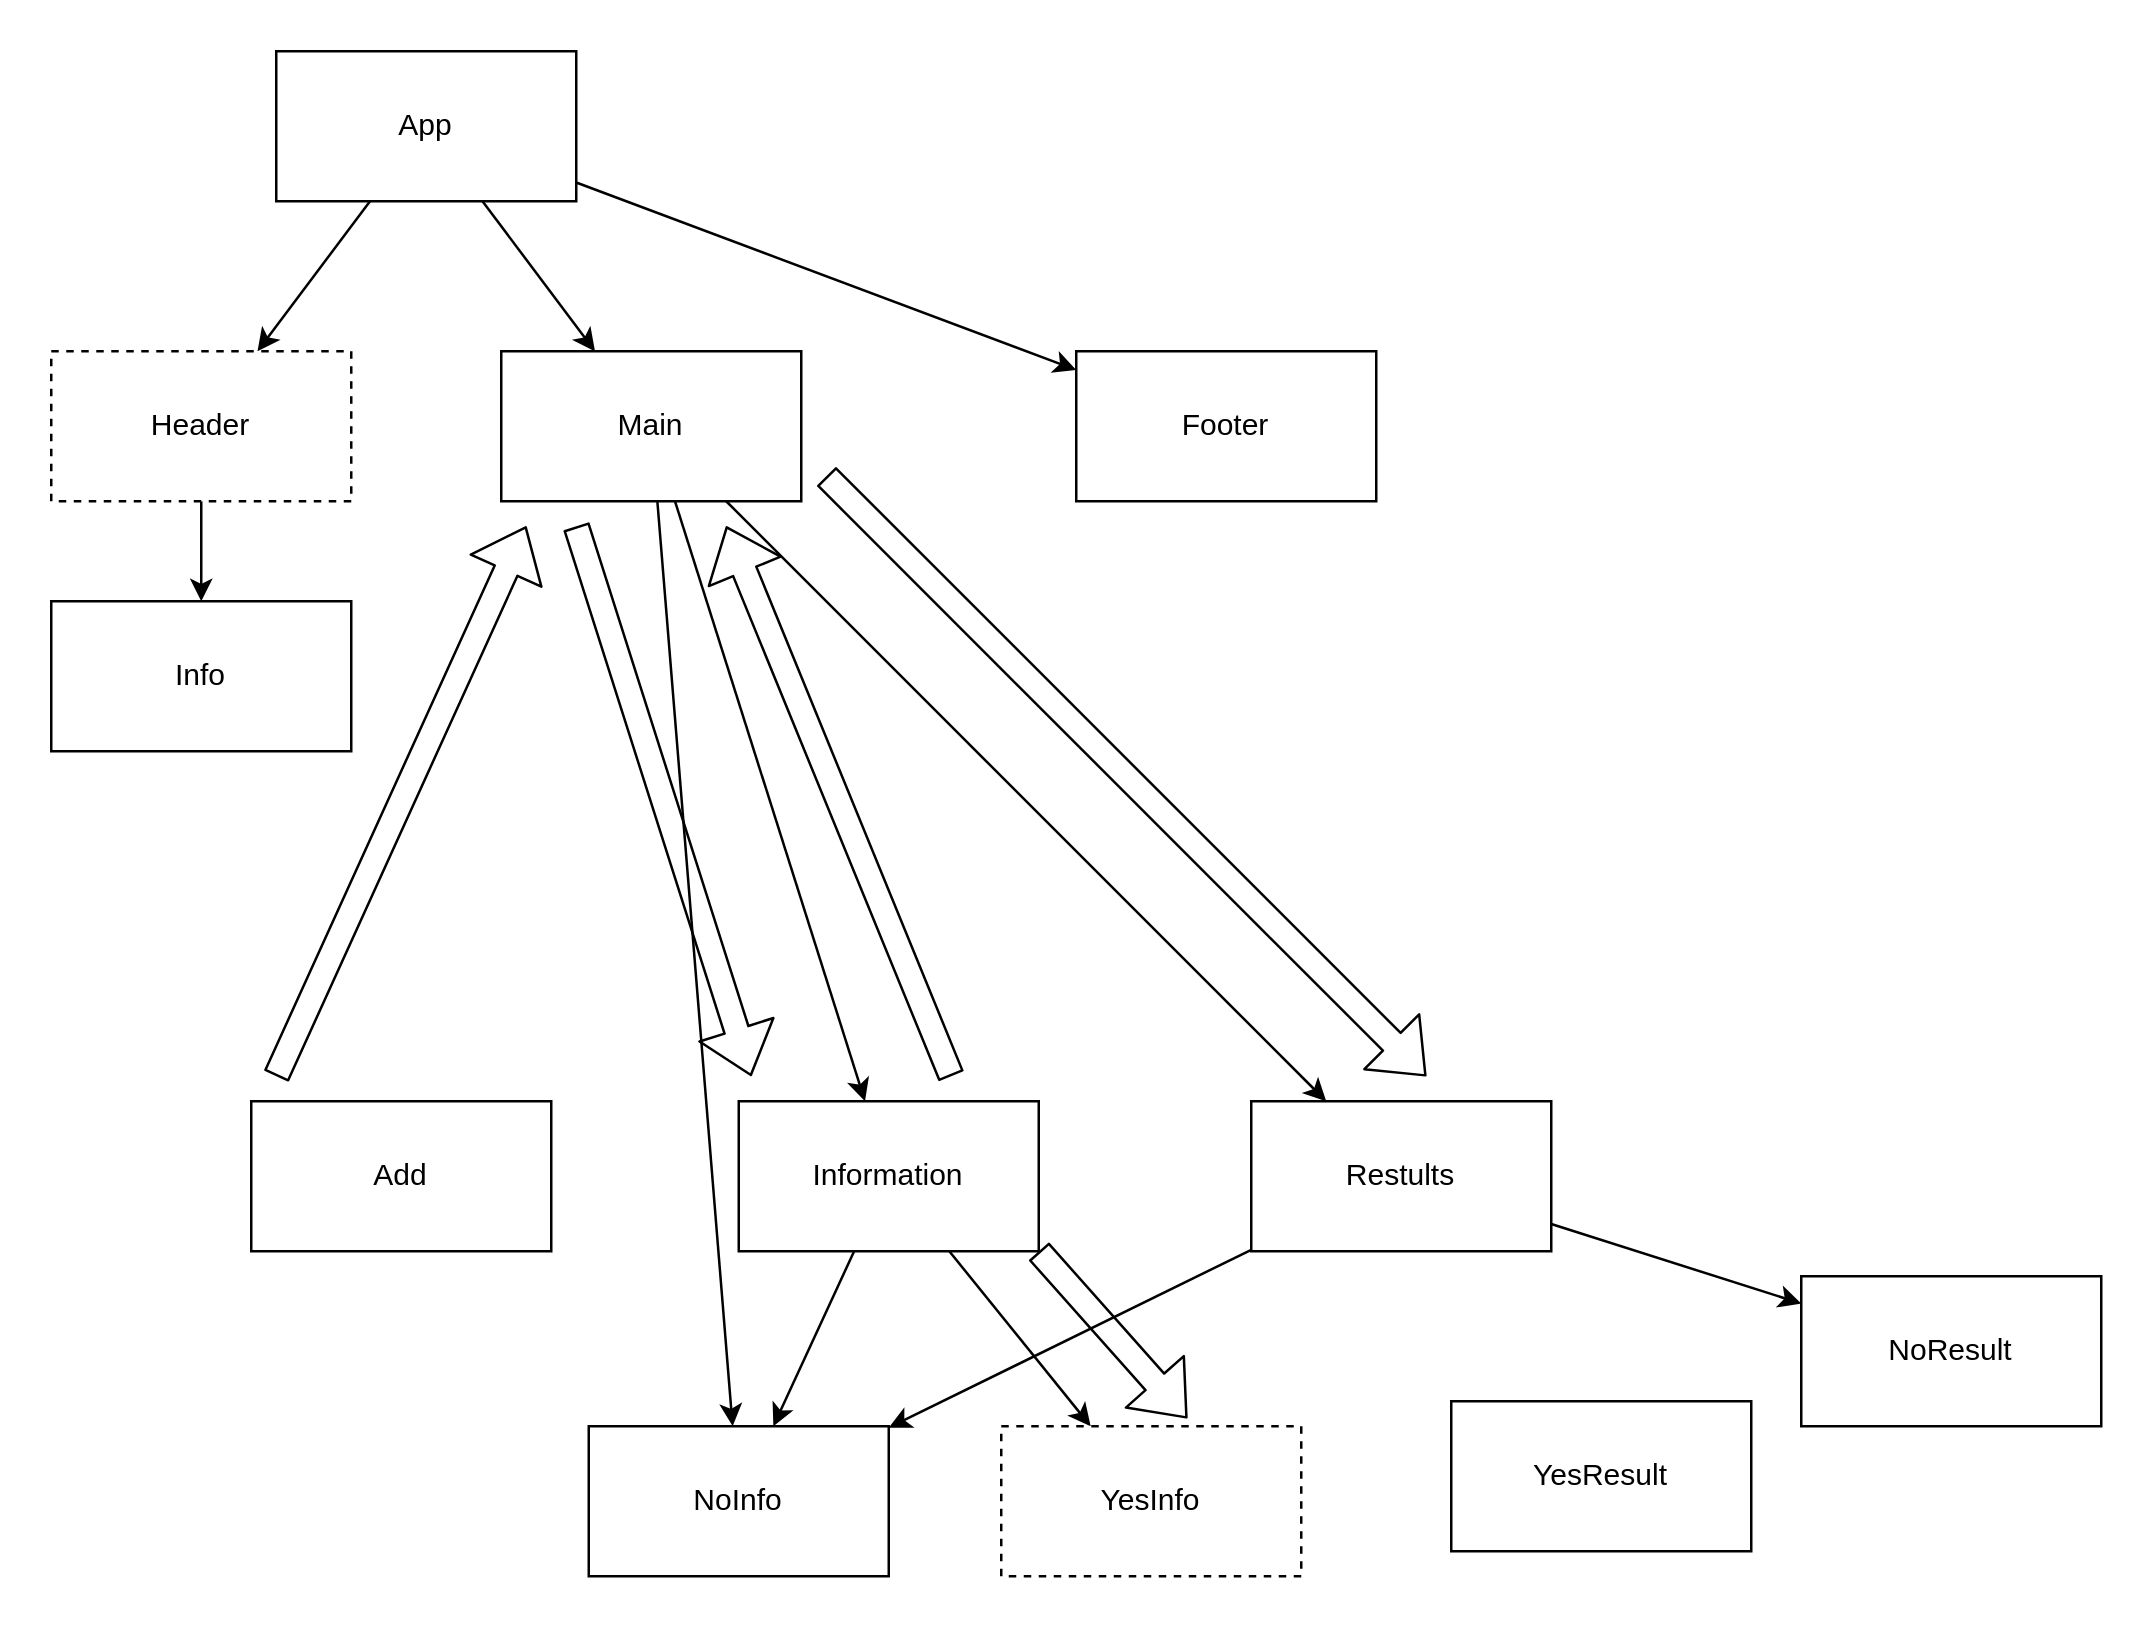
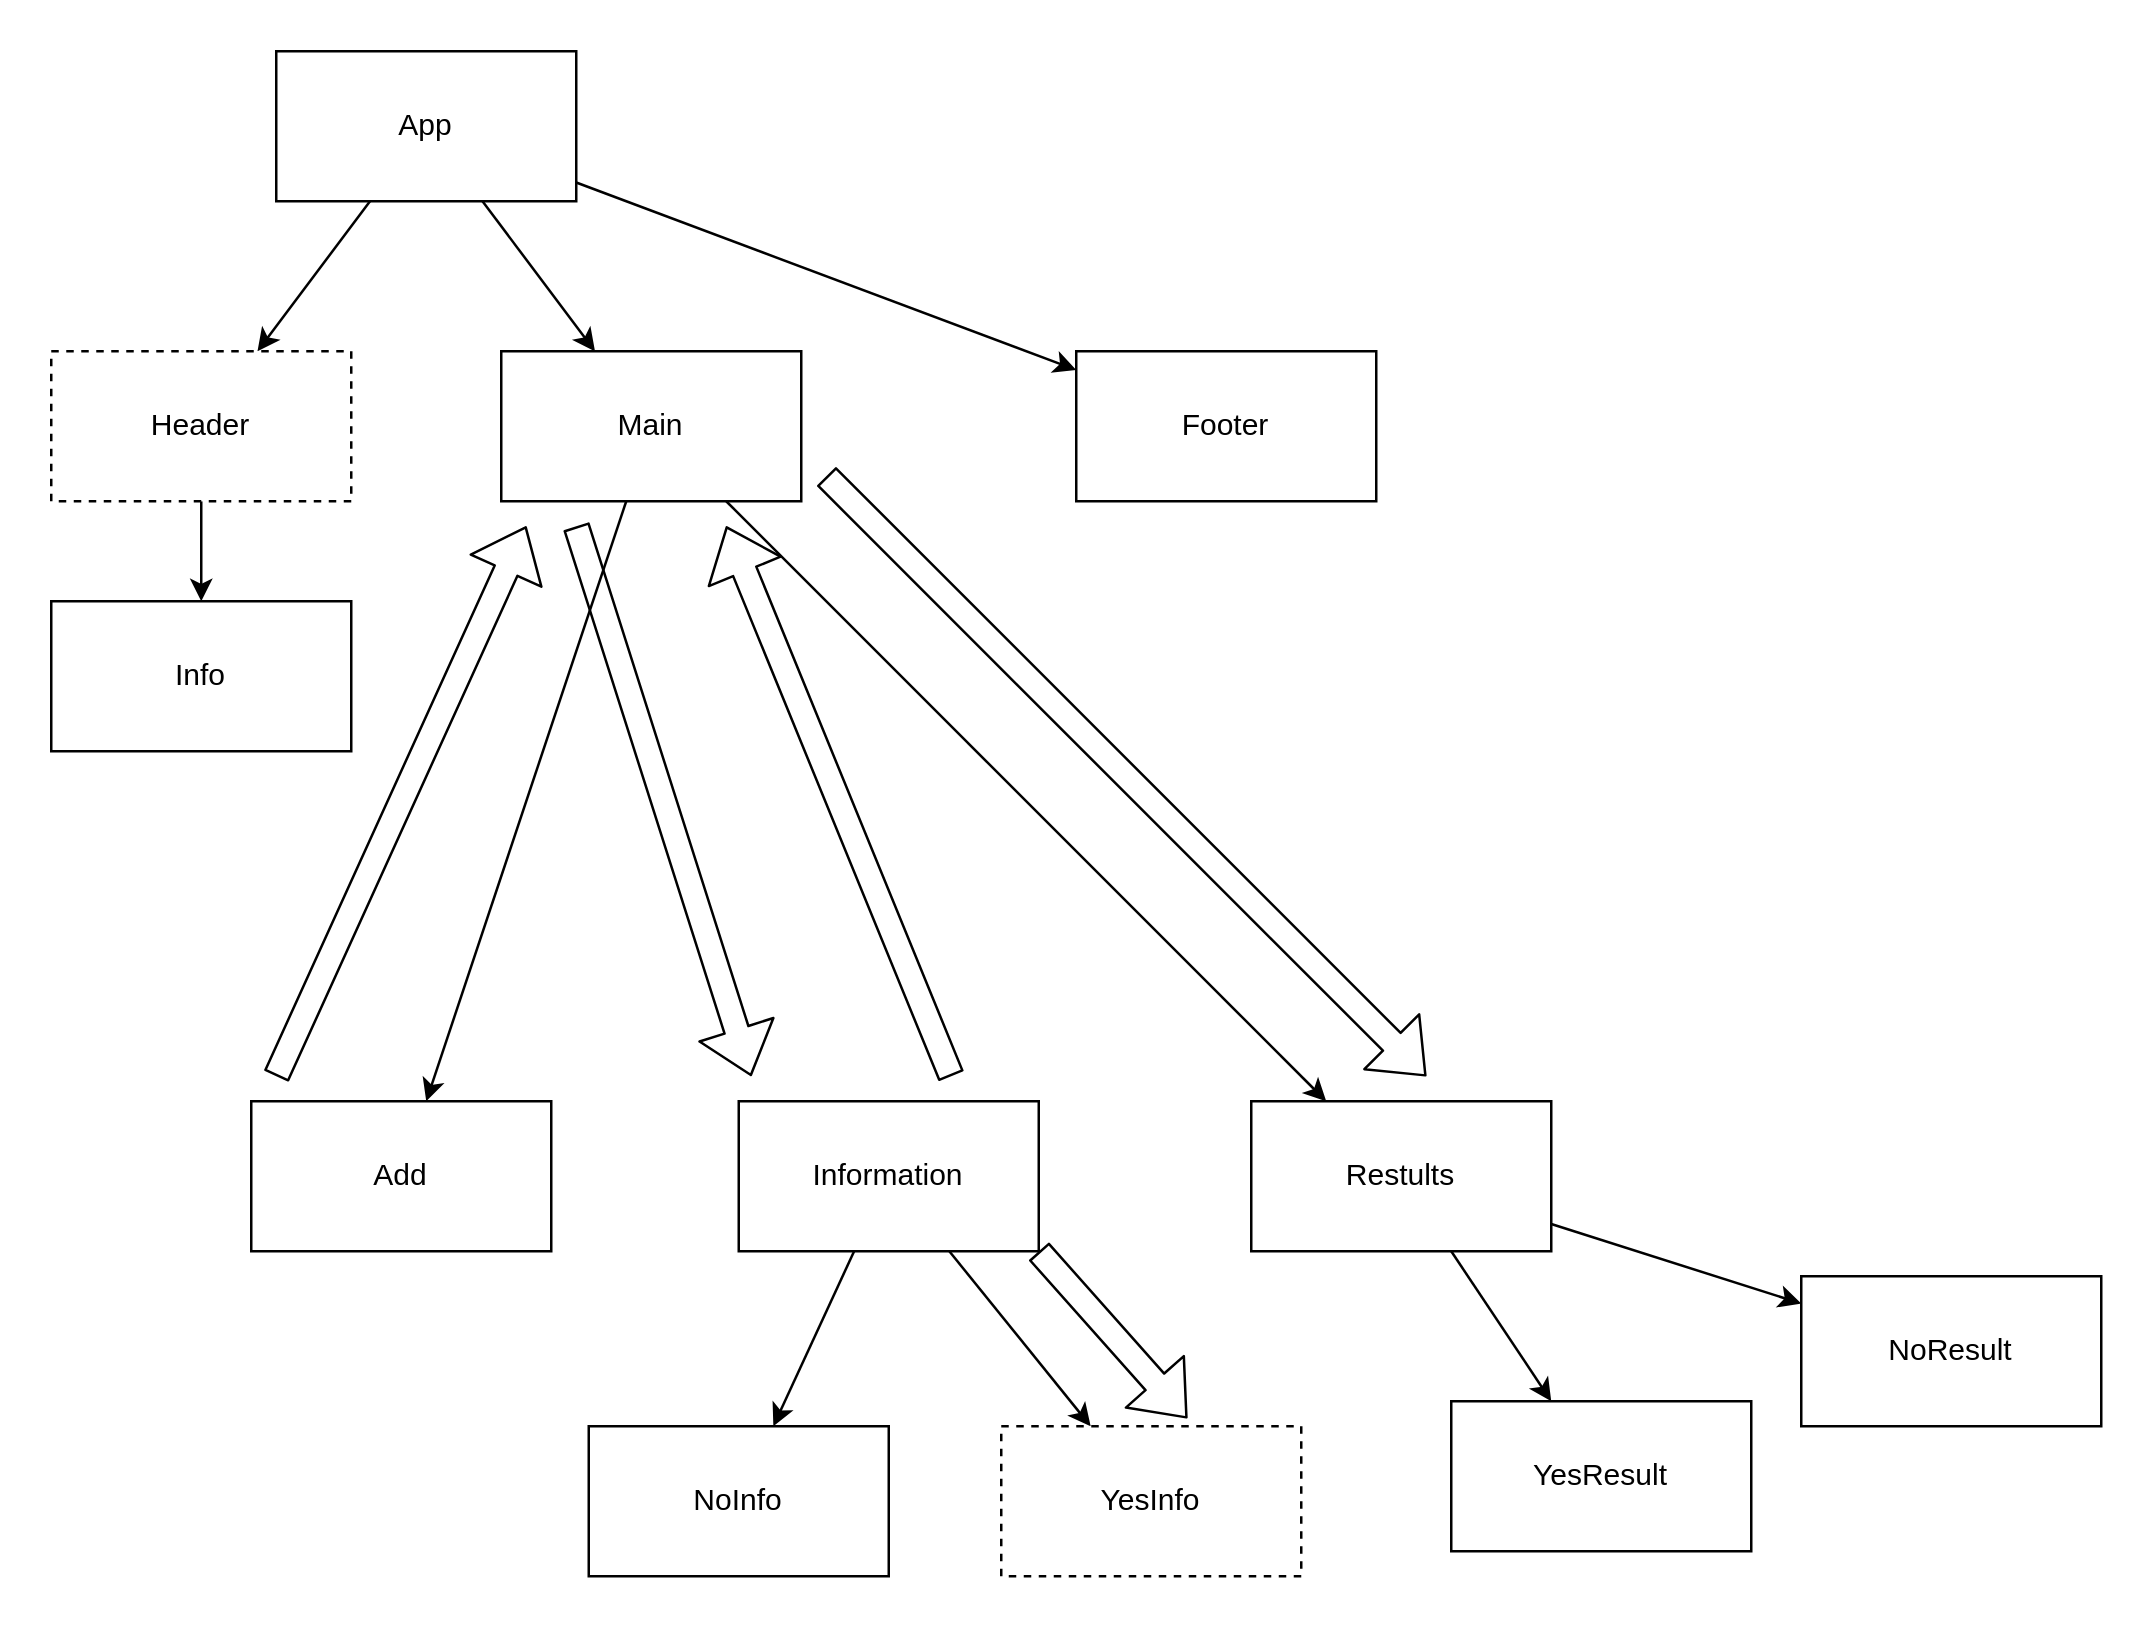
edge "Main" -> "Information": removed
edge "Main" -> "NoInfo": now "Main" -> "Add"
edge "Restults" -> "NoInfo": now "Restults" -> "YesResult"
